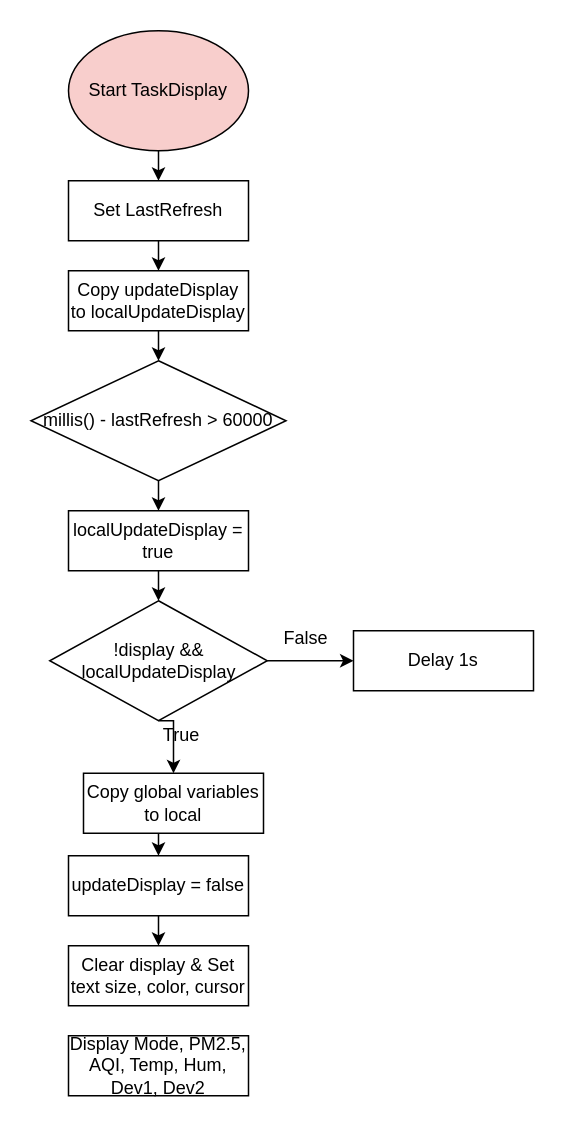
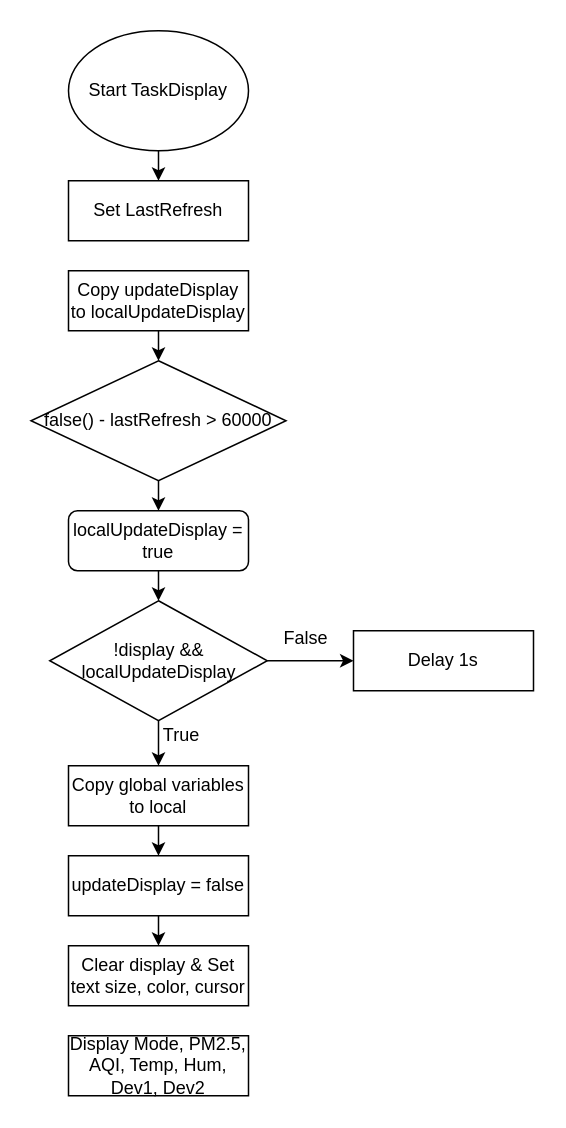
node "Start TaskDisplay": fillcolor #f8cecc -> #ffffff
edge "Set LastRefresh" -> "Copy updateDisplay to localUpdateDisplay": removed
node "millis() - lastRefresh > 60000": label "millis() - lastRefresh > 60000" -> "false() - lastRefresh > 60000"
node "localUpdateDisplay = true": shape rectangle -> rounded rectangle
node "Copy global variables to local": moved (173, 803) -> (158, 796)
